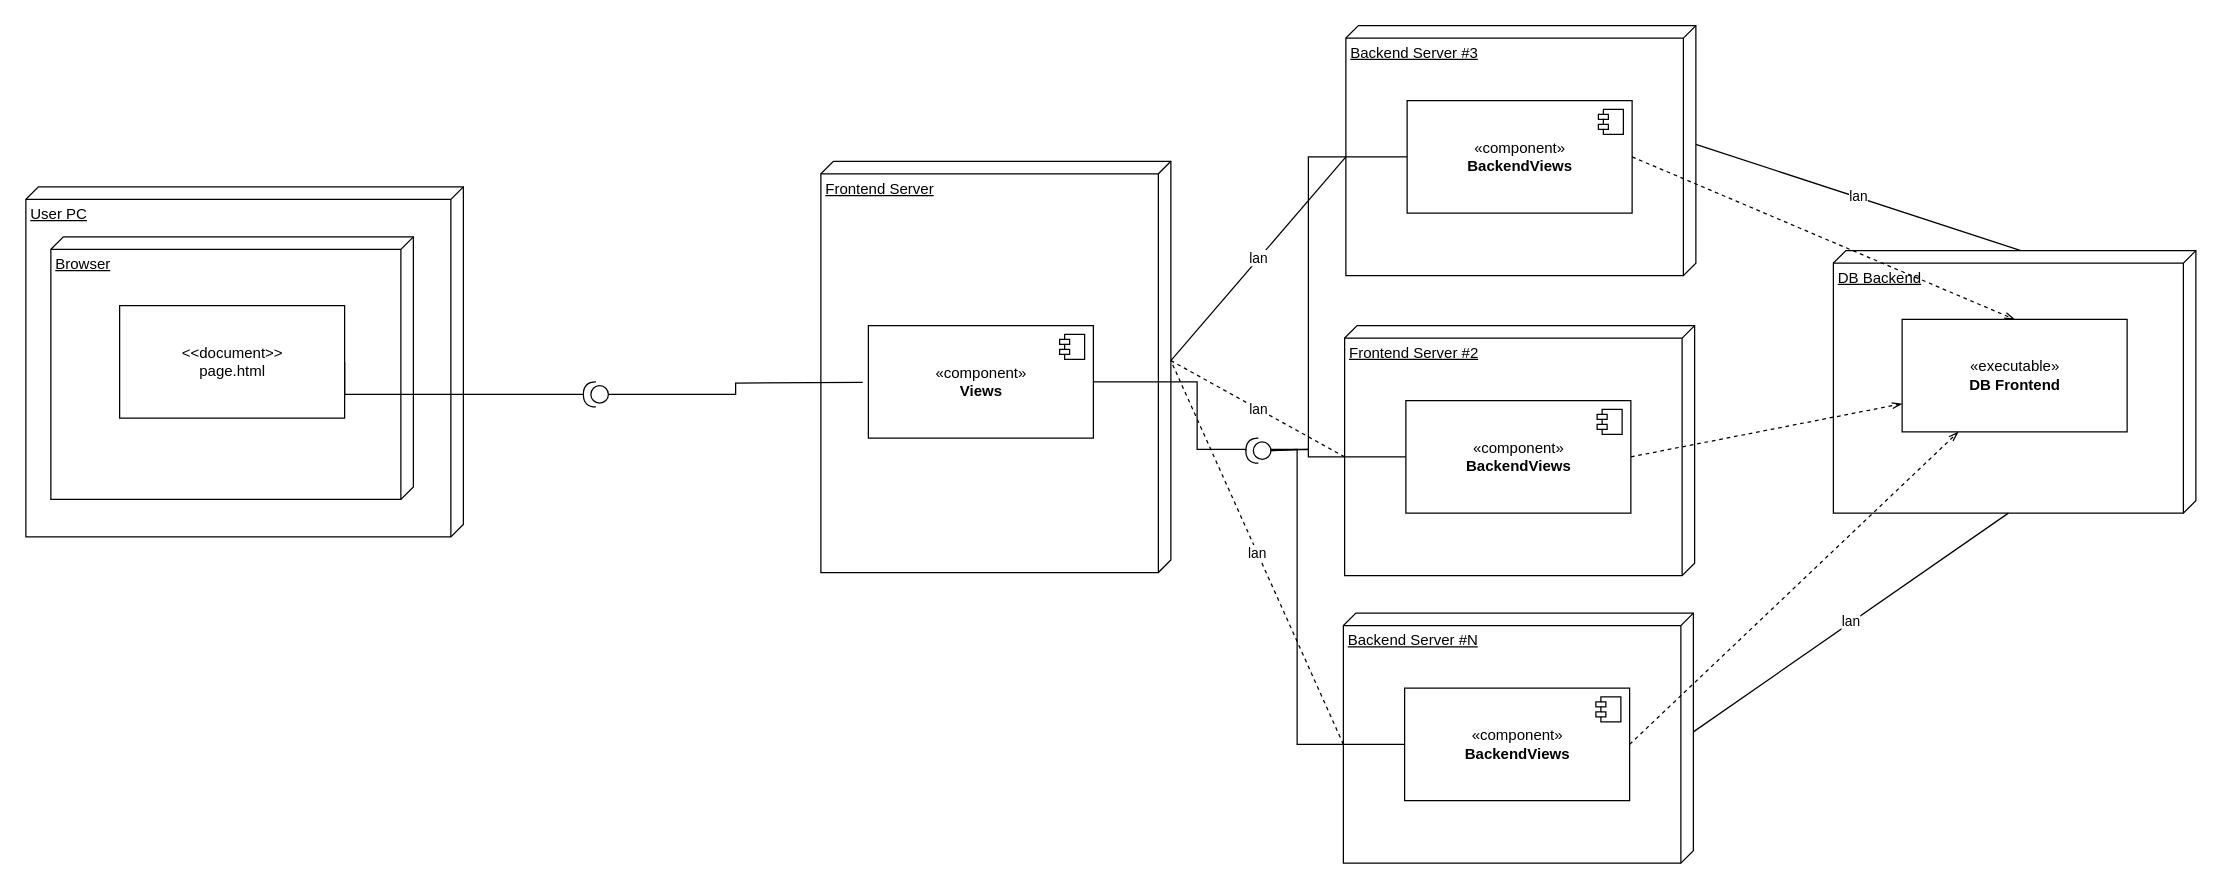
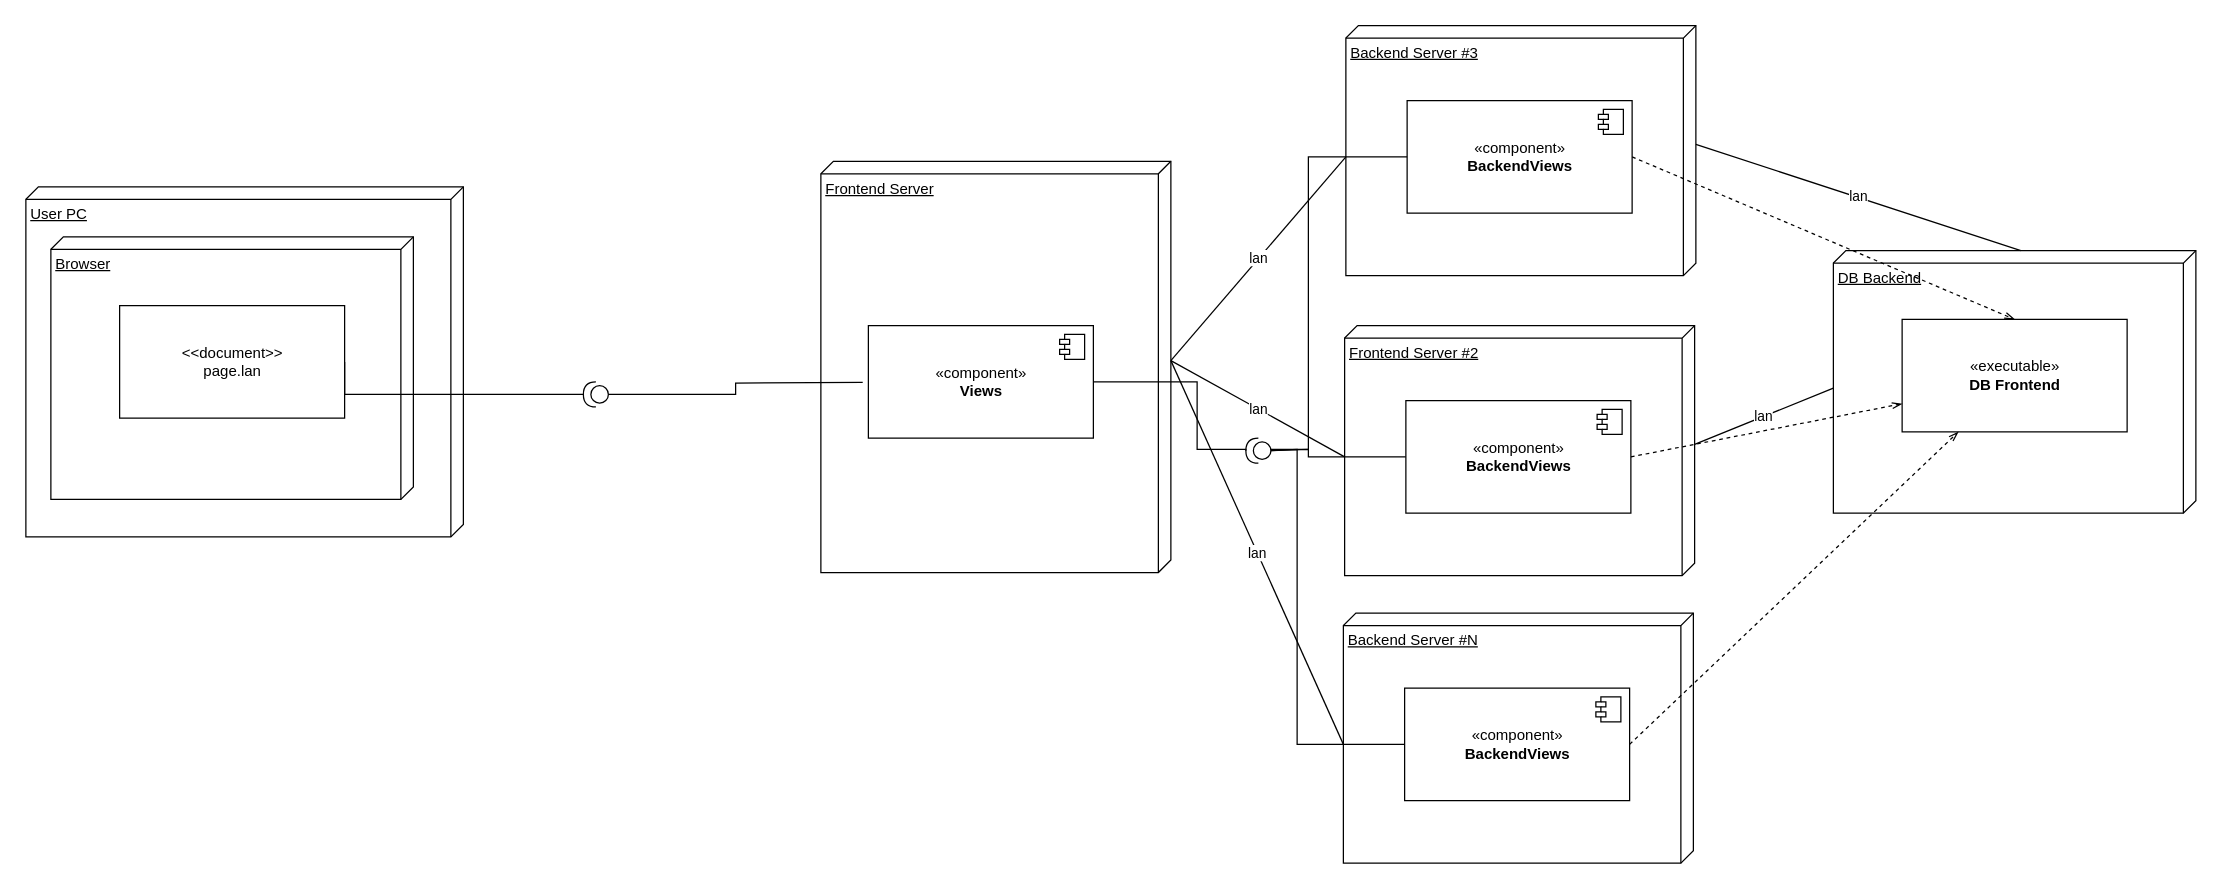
node "<<document>> page.html": label "<<document>> page.html" -> "<<document>> page.lan"
edge "Frontend Server" -- "Frontend Server #2": style dashed -> solid
edge "DB Backend" -- "Frontend Server #2": added, label "lan"
edge "Frontend Server" -- "Backend Server #N": style dashed -> solid
edge "DB Backend" -- "Backend Server #N": removed, label "lan"
